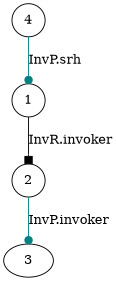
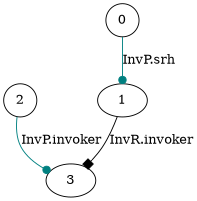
node "4": label "4" -> "0"
node "1": shape circle -> ellipse
edge "1" -> "2": now "1" -> "3"
